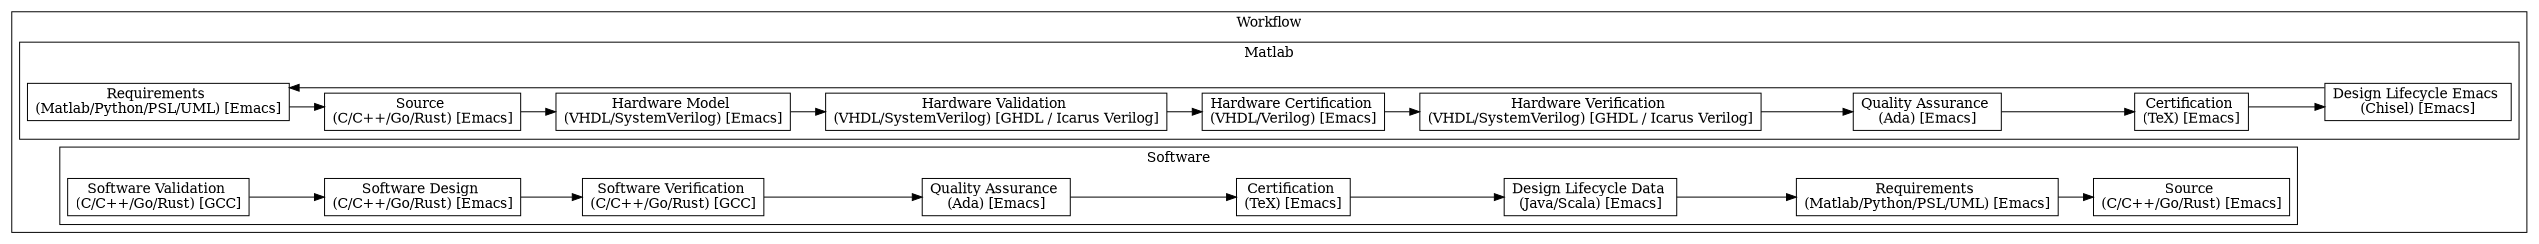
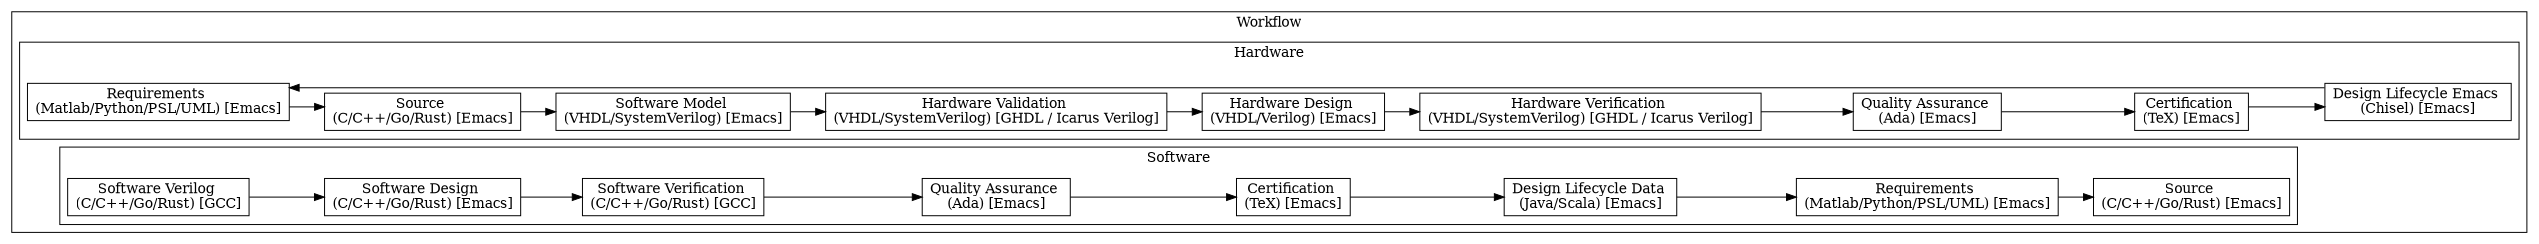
cluster "Matlab": label "Matlab" -> "Hardware"
node "Hardware Model (VHDL/SystemVerilog) [Emacs]": label "Hardware Model (VHDL/SystemVerilog) [Emacs]" -> "Software Model (VHDL/SystemVerilog) [Emacs]"
node "Hardware Certification (VHDL/Verilog) [Emacs]": label "Hardware Certification (VHDL/Verilog) [Emacs]" -> "Hardware Design (VHDL/Verilog) [Emacs]"
node "Software Validation (C/C++/Go/Rust) [GCC]": label "Software Validation (C/C++/Go/Rust) [GCC]" -> "Software Verilog (C/C++/Go/Rust) [GCC]"
